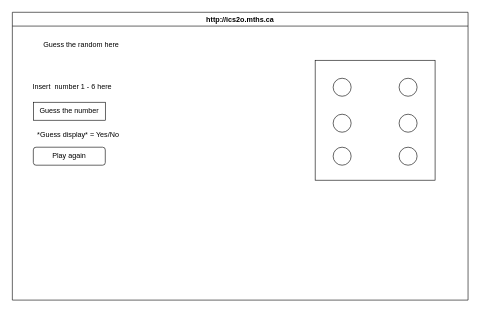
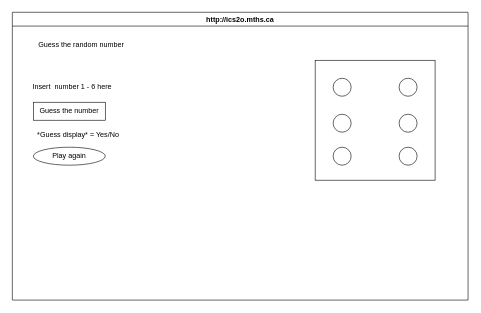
node "Guess the random here": label "Guess the random here" -> "Guess the random number"
node "Play again": shape rounded rectangle -> ellipse
